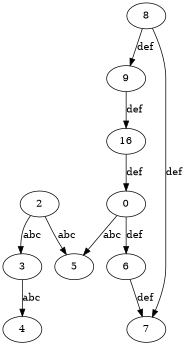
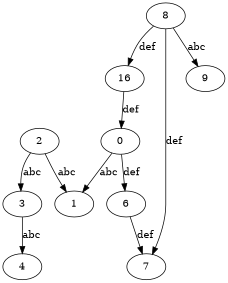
edge "8" -> "9": label "def" -> "abc"
edge "9" -> "16": now "8" -> "16"
node "5": label "5" -> "1"
